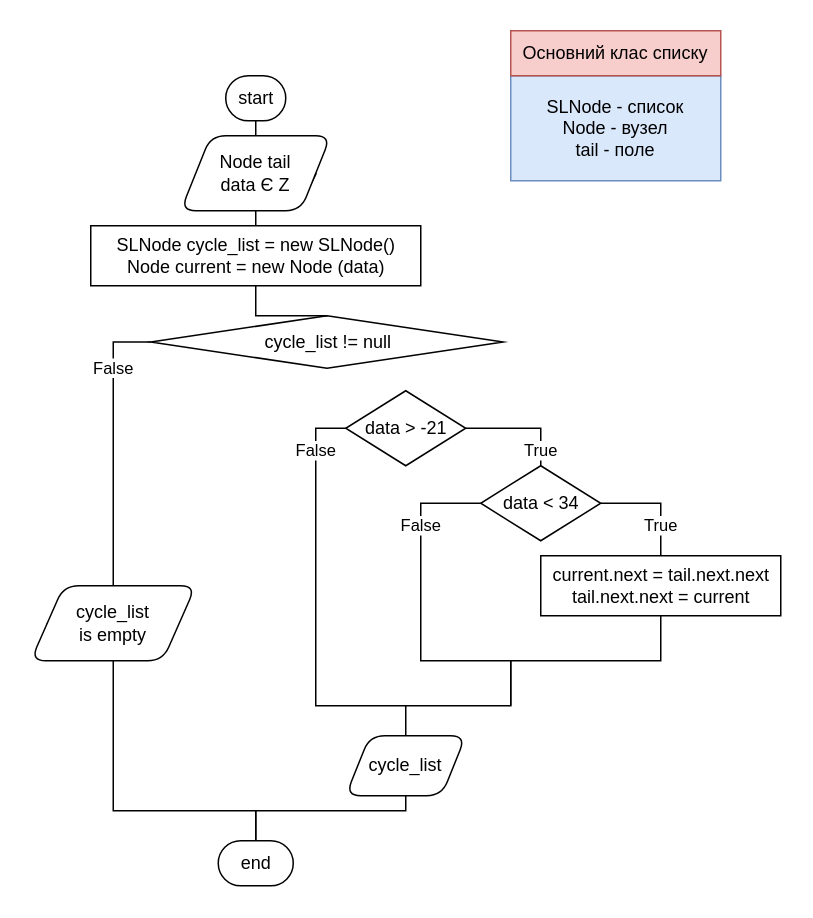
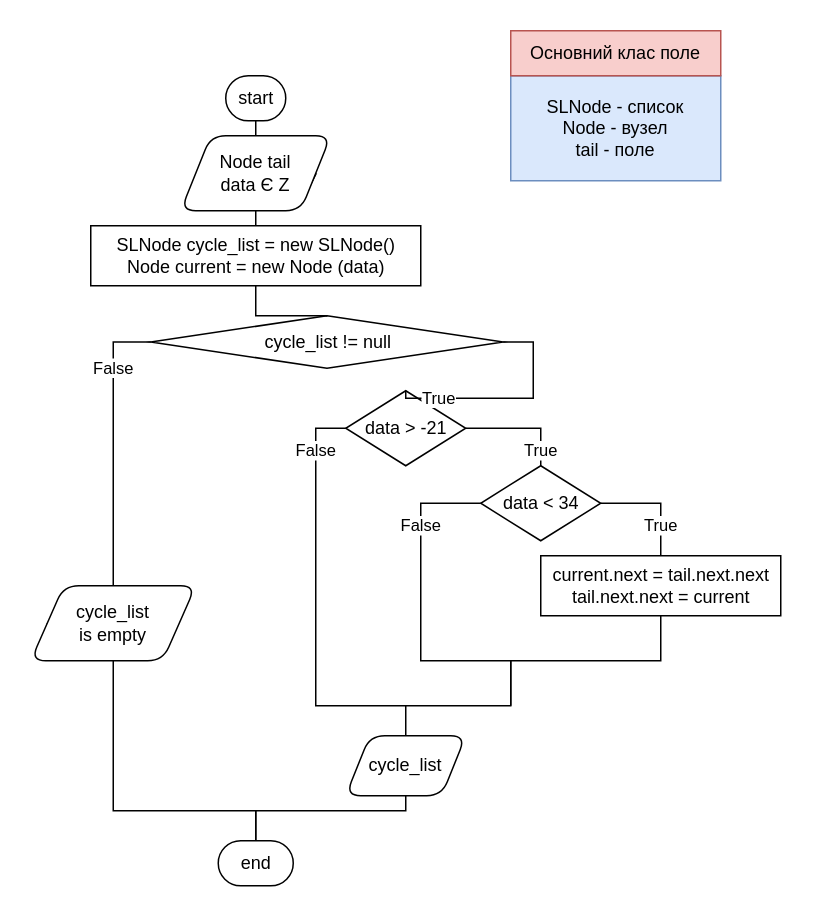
node "Основний клас списку": label "Основний клас списку" -> "Основний клас поле"
edge "cycle_list != null" -- "data > -21": added, label "True"
